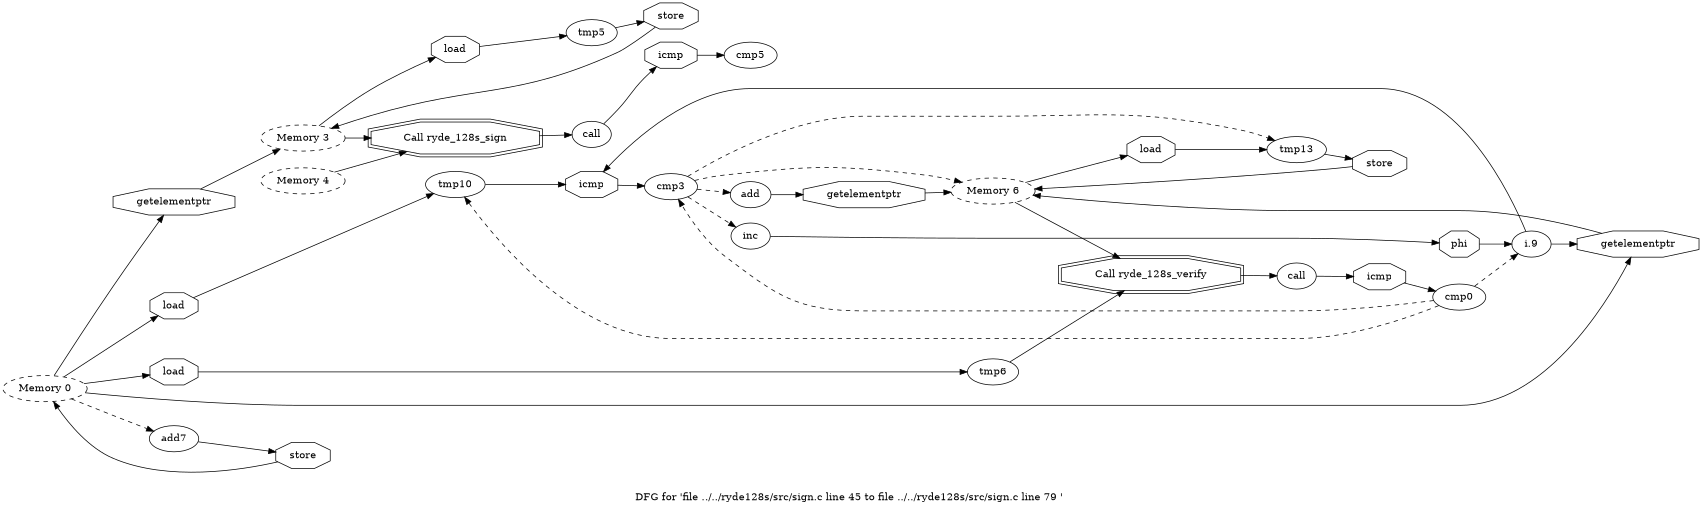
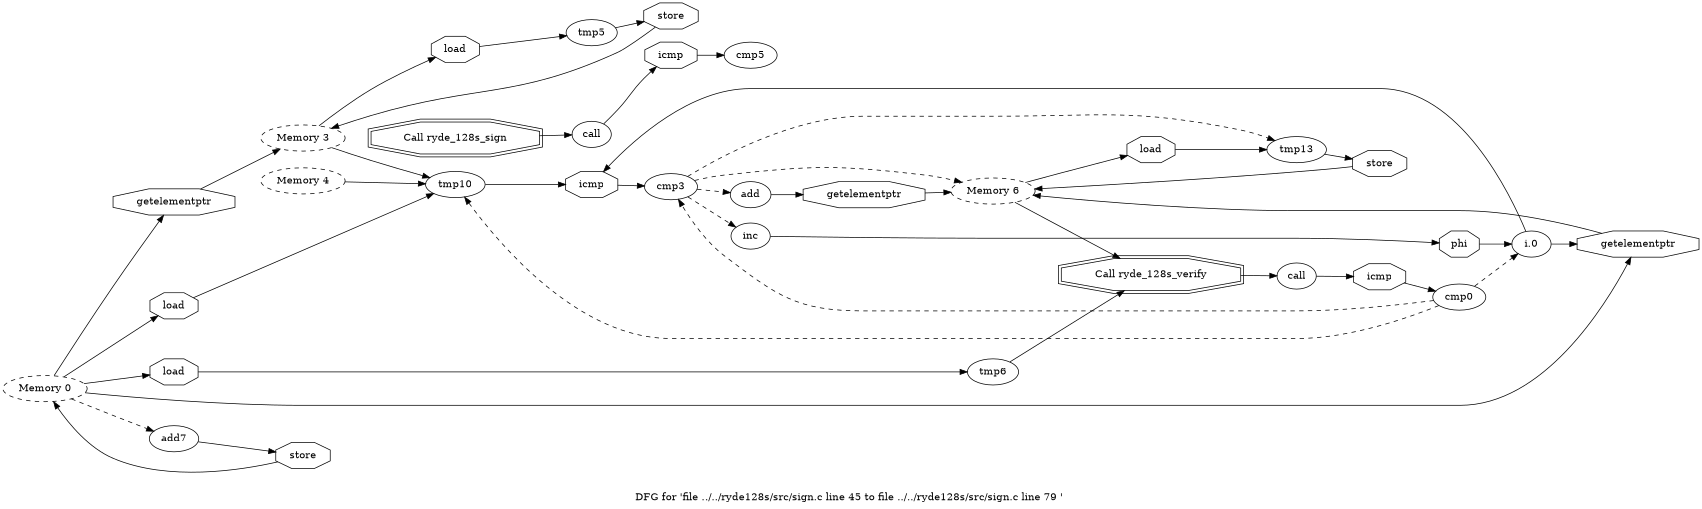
edge "Memory 3" -> "Call ryde_128s_sign": now "Memory 3" -> "tmp10"
edge "Memory 4" -> "Call ryde_128s_sign": now "Memory 4" -> "tmp10"
node "i.9": label "i.9" -> "i.0"
